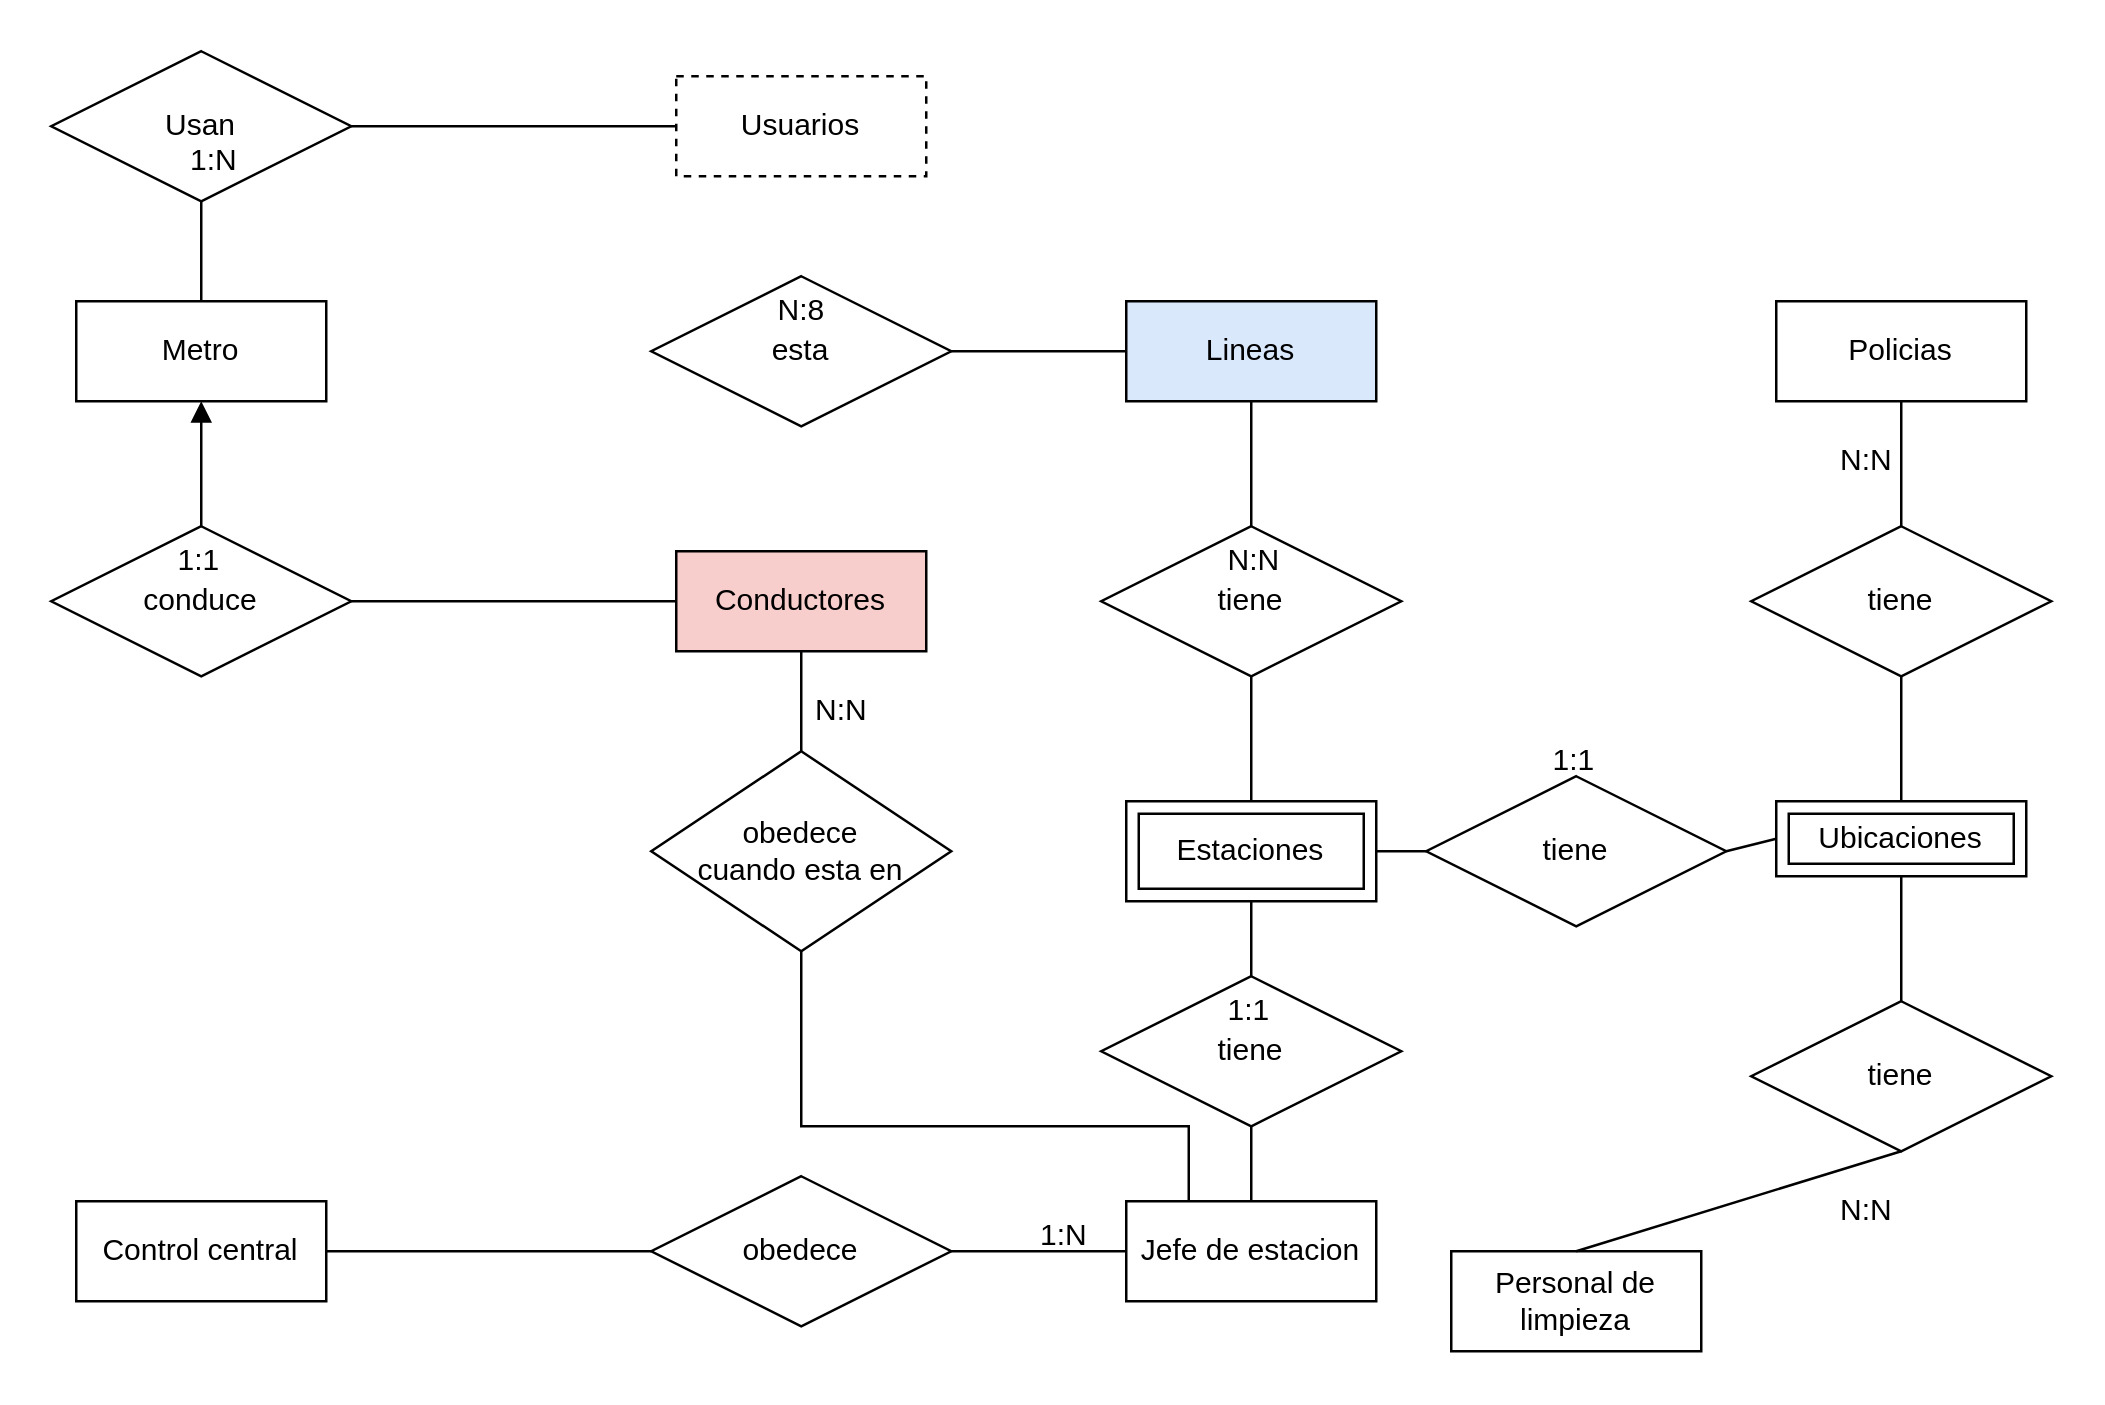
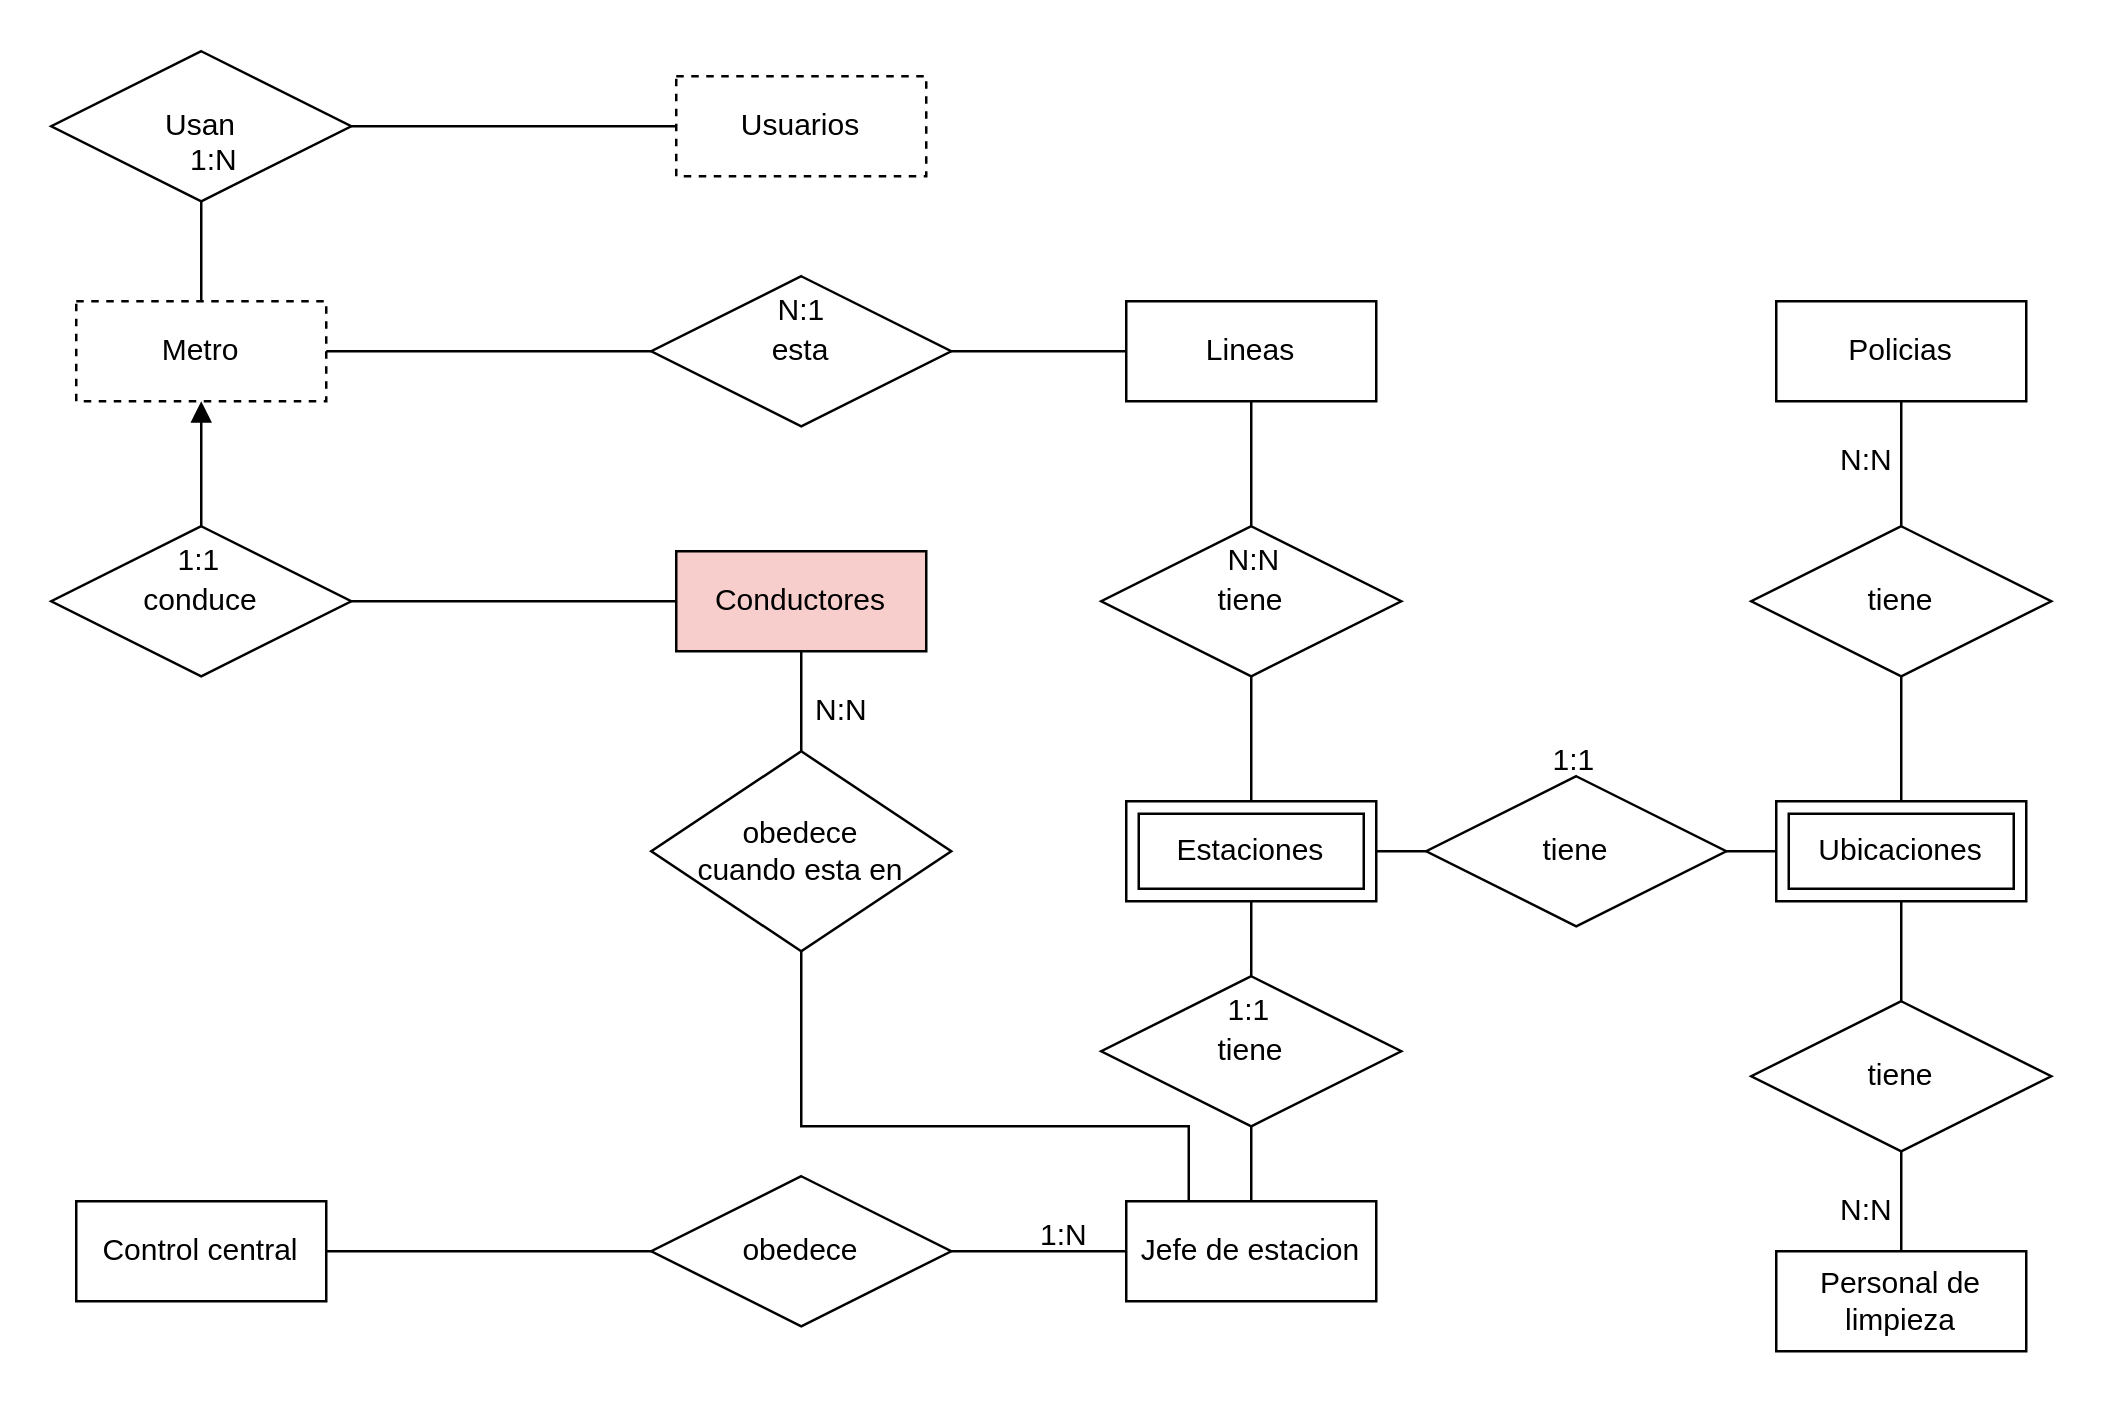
node "N:8": label "N:8" -> "N:1"
node "Metro": style solid -> dashed
edge "Metro" -- "esta": added
node "Lineas": fillcolor #dae8fc -> #ffffff
node "Ubicaciones": size 250x75 -> 250x100
node "Personal de limpieza": moved (1576, 1301) -> (1901, 1301)
